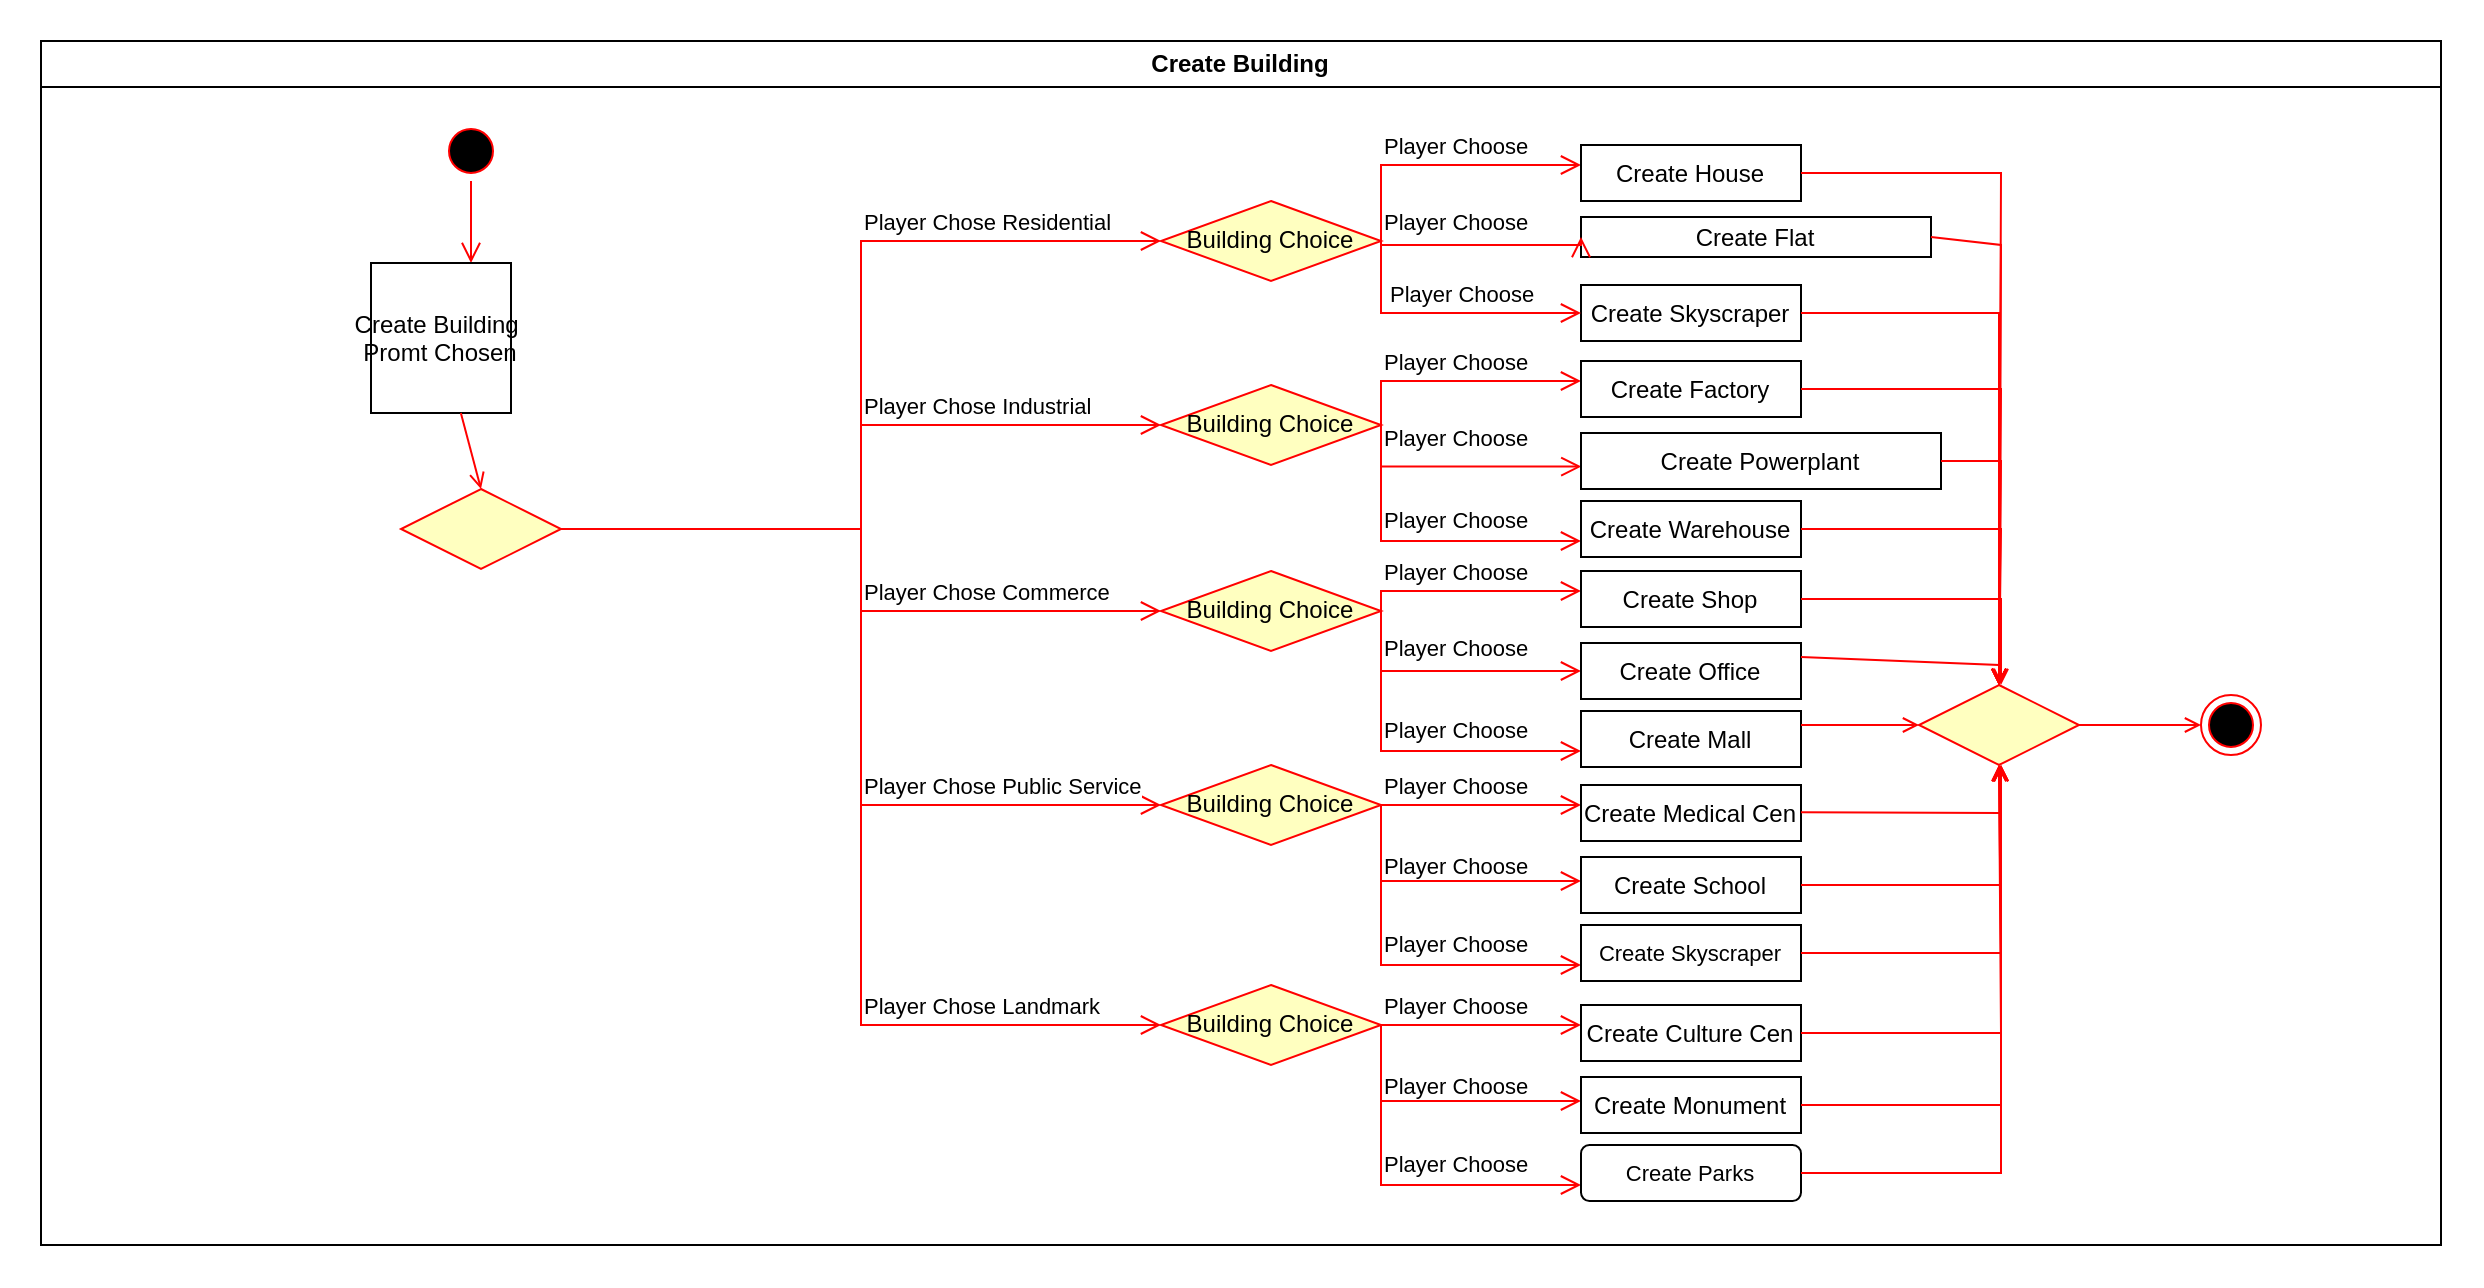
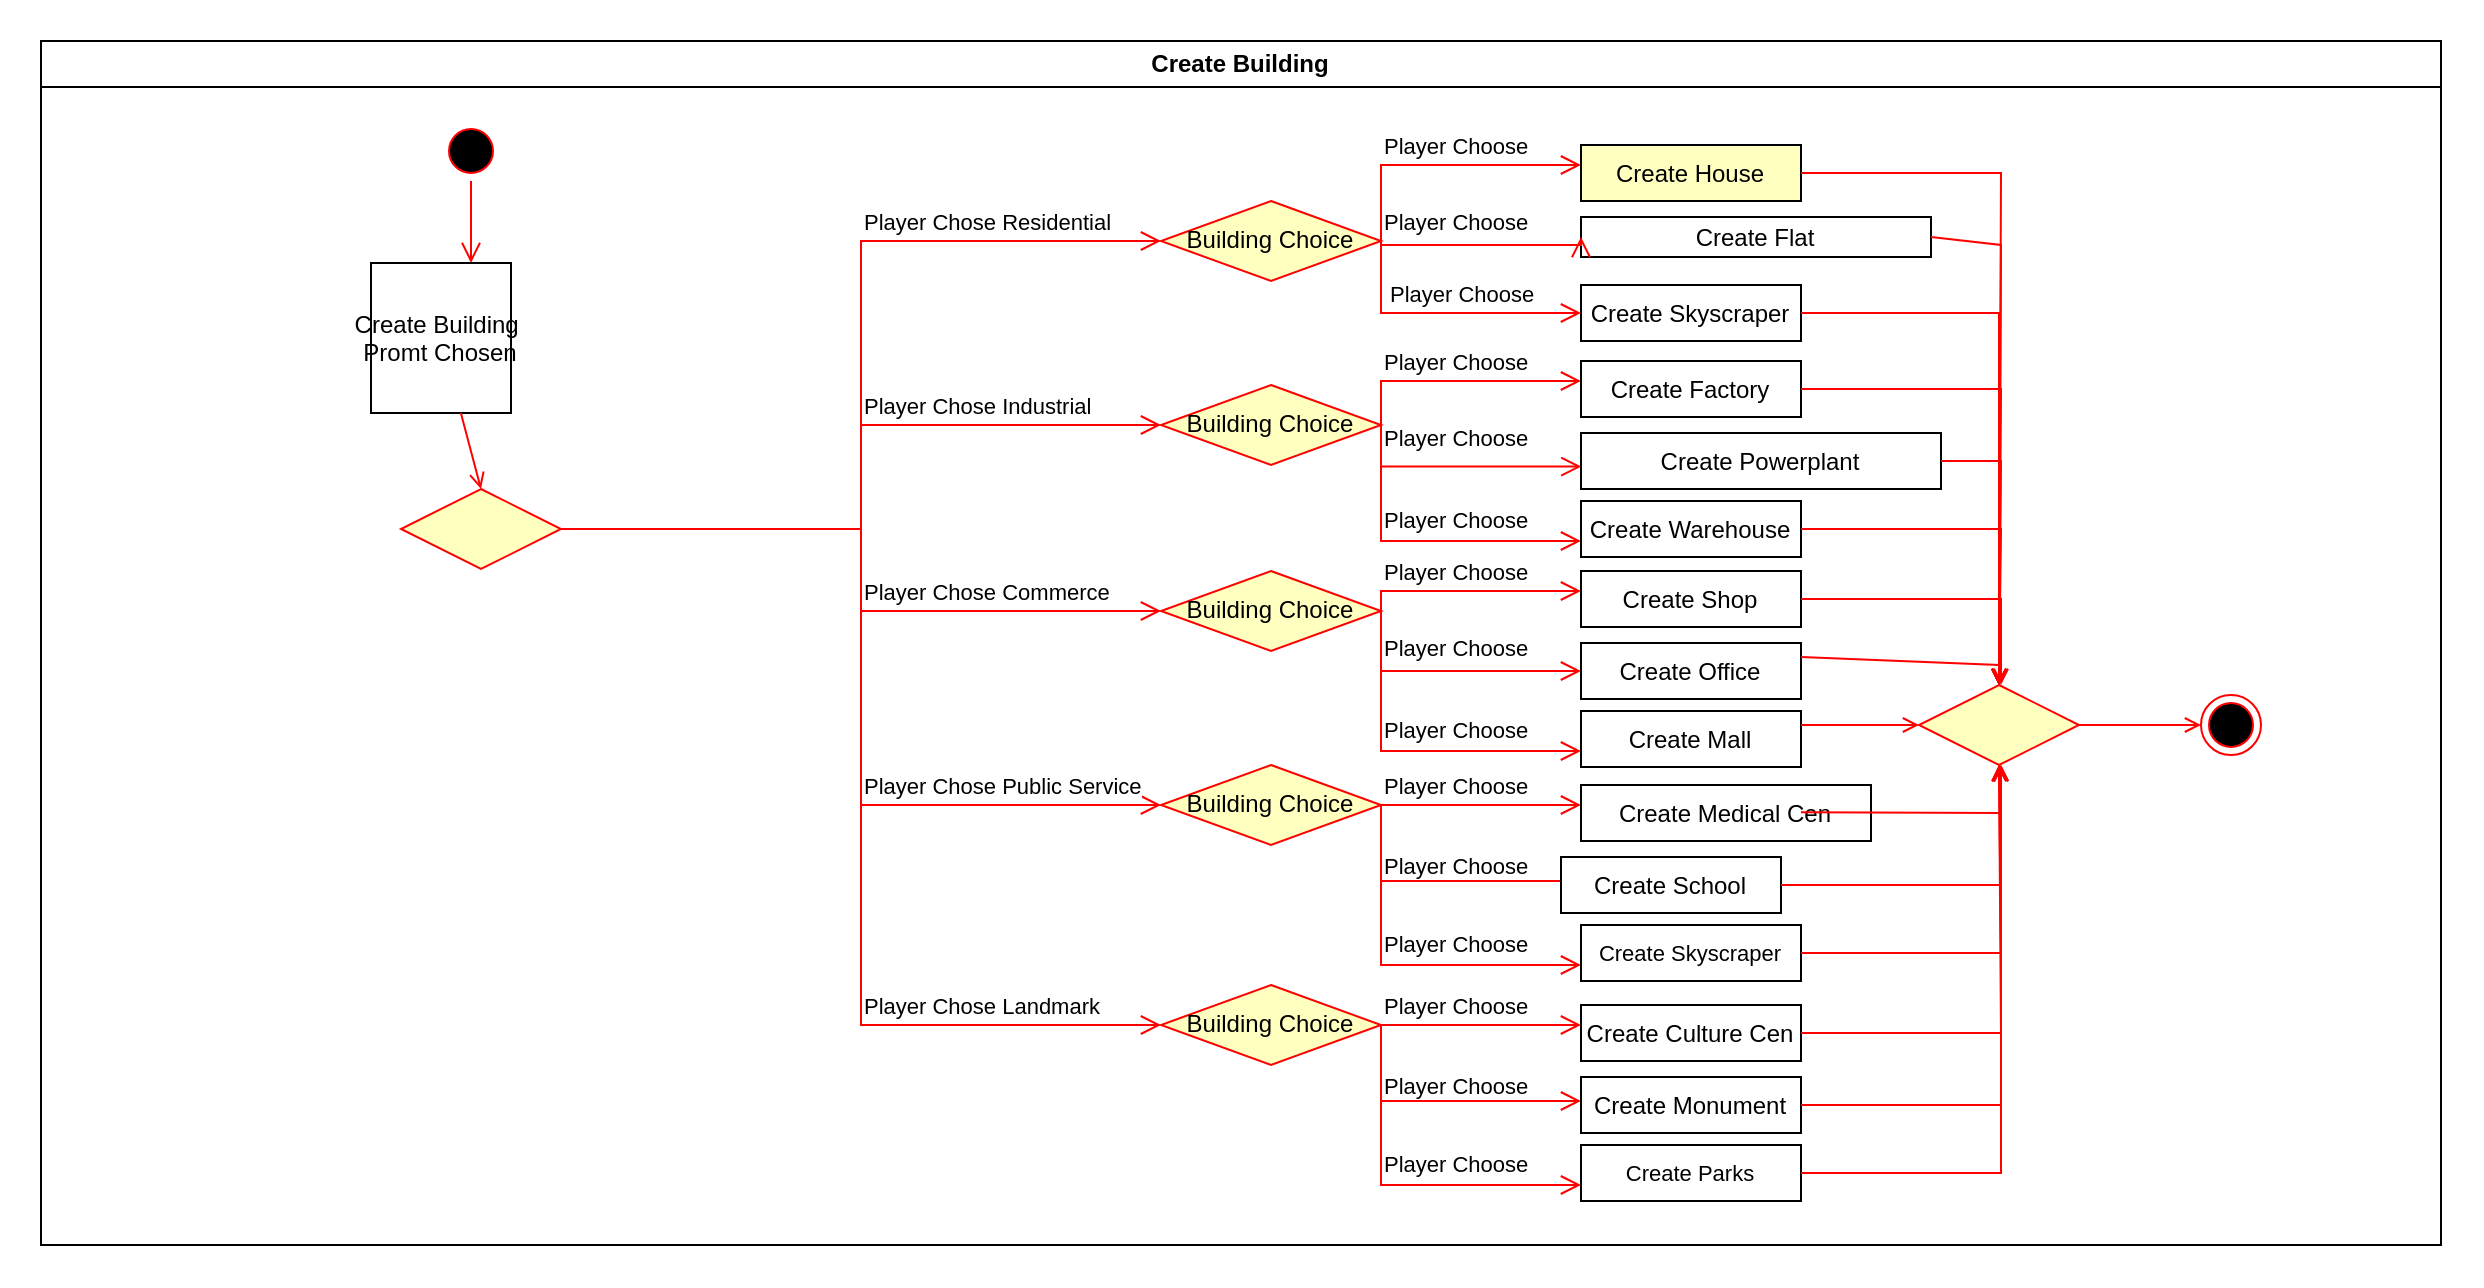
node "Create House": fillcolor #ffffff -> #ffffc0
node "Create Medical Cen": size 220x56 -> 290x56
node "Create School": moved (1691, 885) -> (1671, 885)
node "Create Parks": shape rounded rectangle -> rectangle
